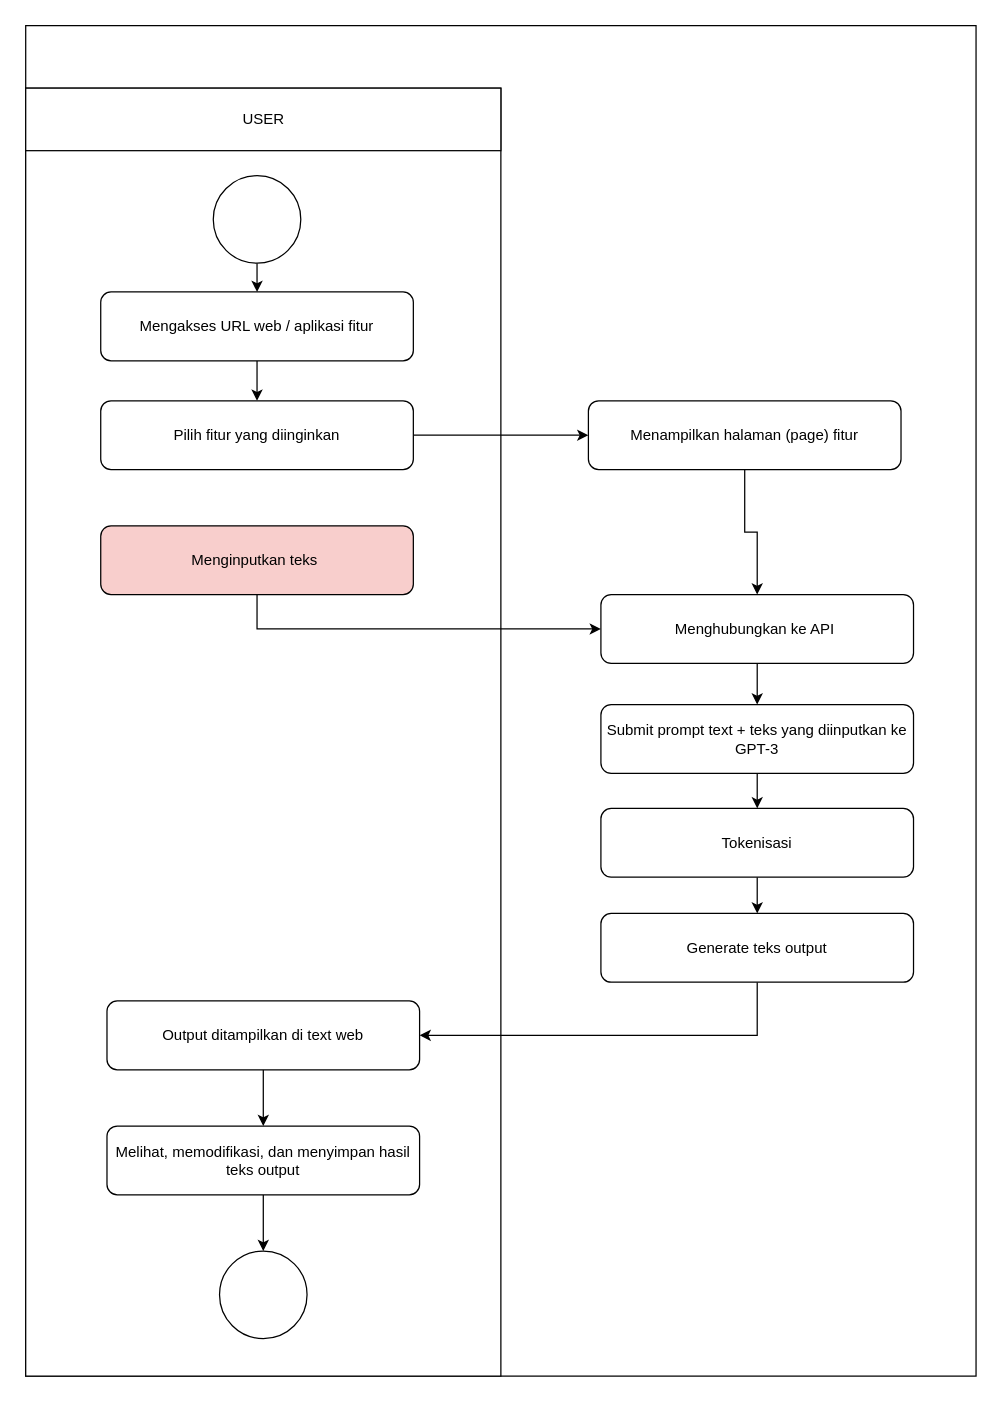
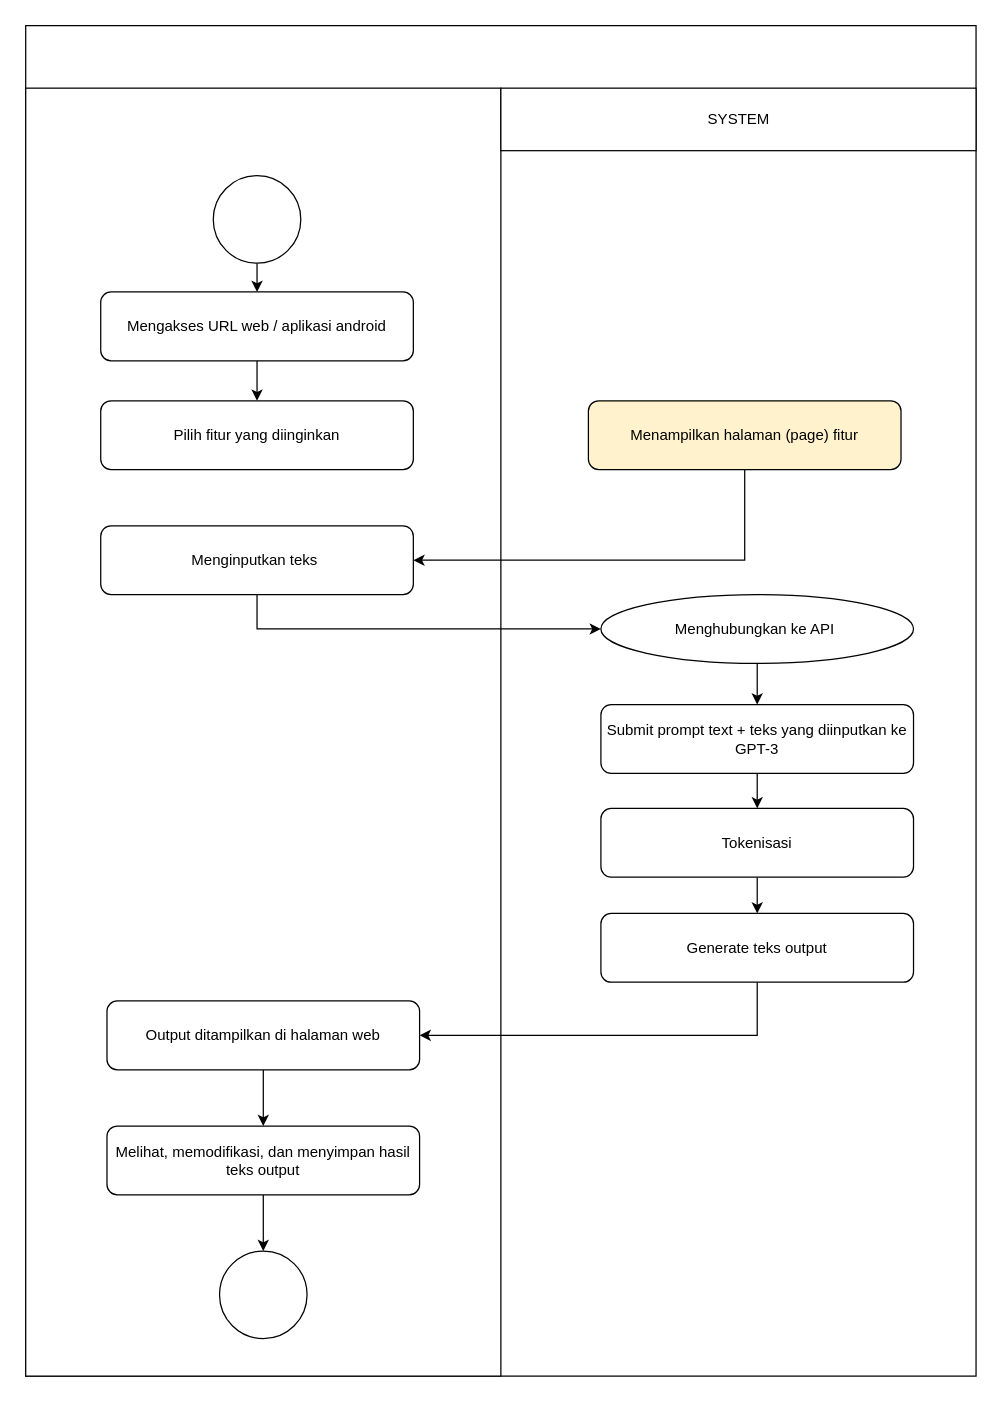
node "USER": removed
node "SYSTEM": added
node "Mengakses URL web / aplikasi fitur": label "Mengakses URL web / aplikasi fitur" -> "Mengakses URL web / aplikasi android"
edge "Pilih fitur yang diinginkan" -> "Menampilkan halaman (page) fitur": removed
node "Menampilkan halaman (page) fitur": fillcolor #ffffff -> #fff2cc
edge "Menampilkan halaman (page) fitur" -> "Menghubungkan ke API": now "Menampilkan halaman (page) fitur" -> "Menginputkan teks"
node "Menginputkan teks": fillcolor #f8cecc -> #ffffff
node "Menghubungkan ke API": shape rounded rectangle -> ellipse
node "Output ditampilkan di text web": label "Output ditampilkan di text web" -> "Output ditampilkan di halaman web"
